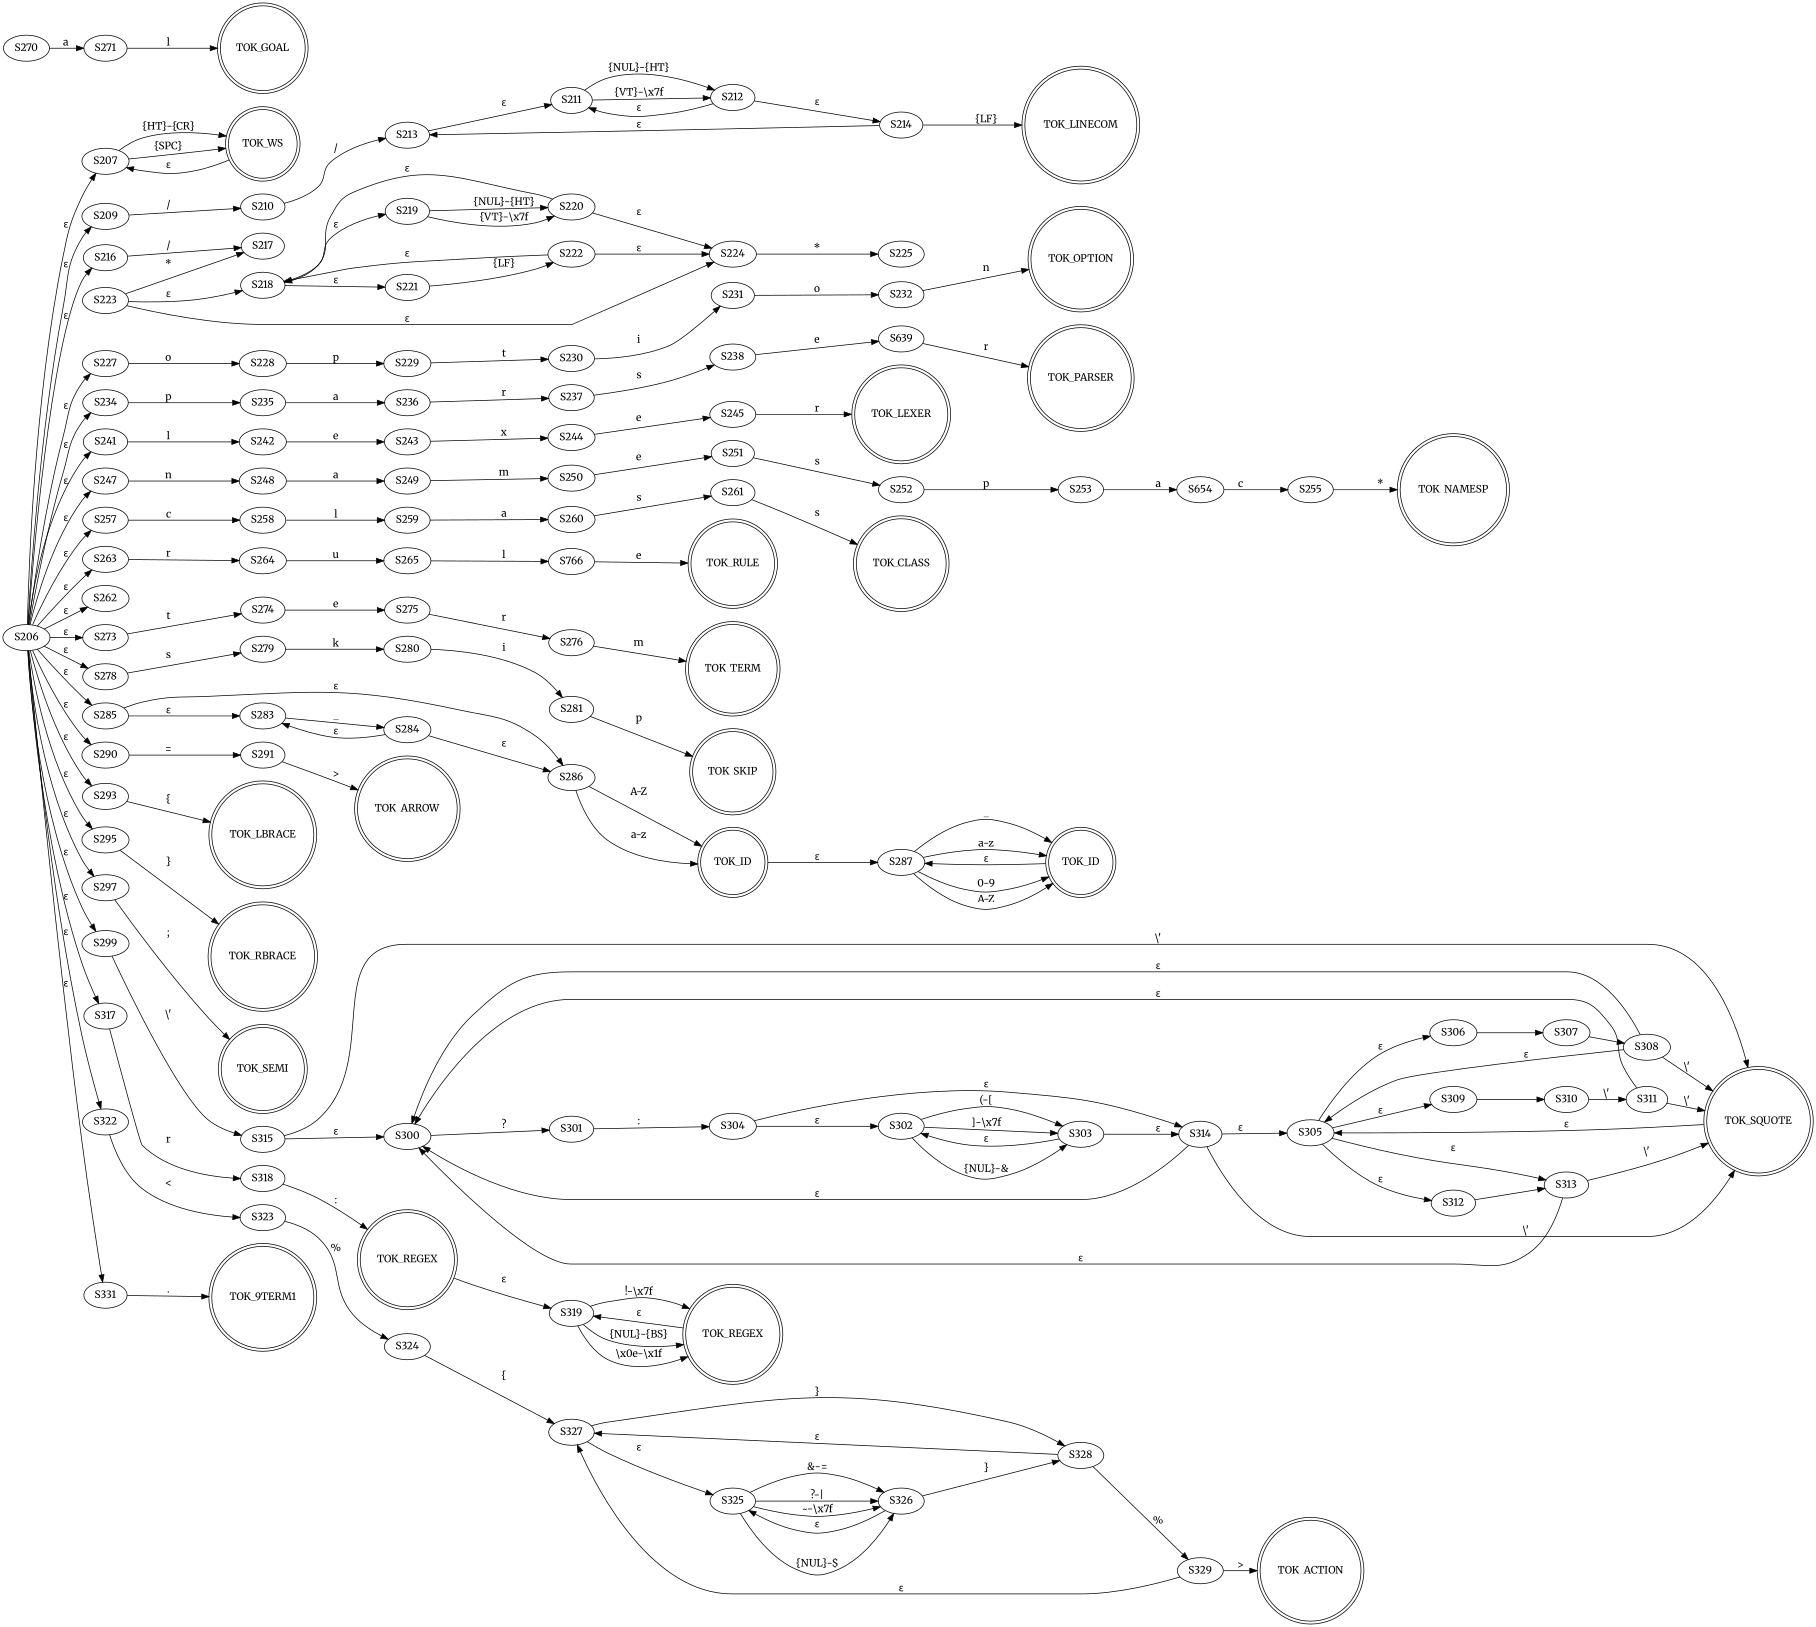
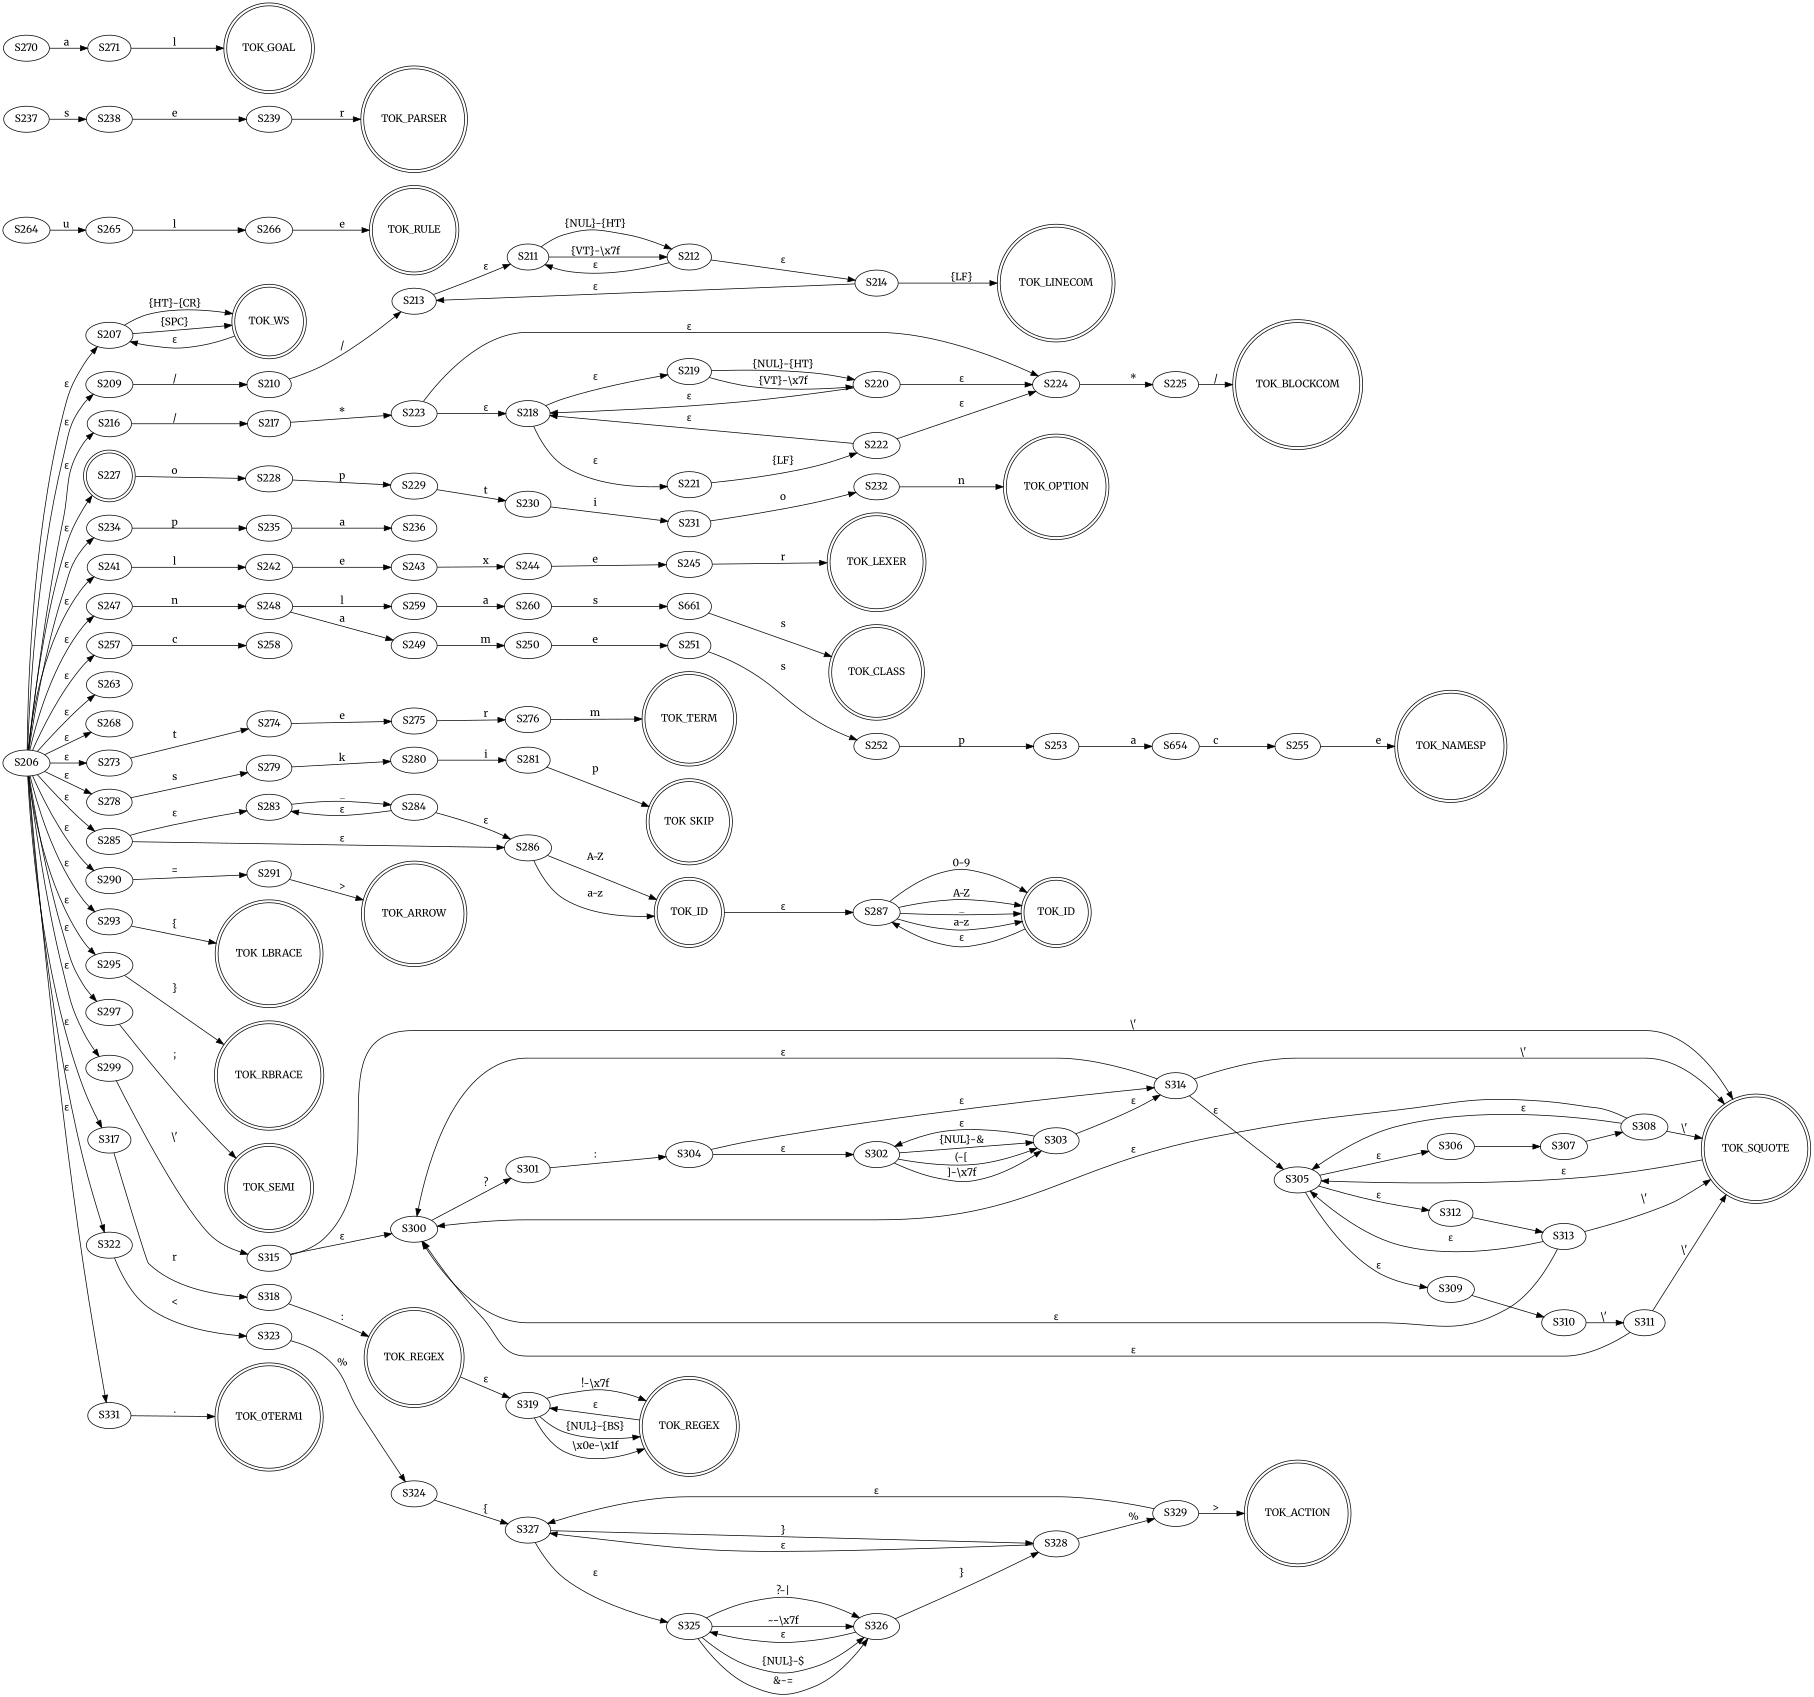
edge "S223" -> "S217": reversed
node "S639": label "S639" -> "S239"
node "S227": shape ellipse -> doublecircle
node "TOK_BLOCKCOM": added
edge "S236" -> "S237": removed, label "r"
edge "S255" -> "TOK_NAMESP": label "*" -> "e"
node "S261": label "S261" -> "S661"
edge "S258" -> "S259": now "S248" -> "S259"
edge "S263" -> "S264": removed, label "r"
node "S766": label "S766" -> "S266"
node "S262": label "S262" -> "S268"
edge "S305" -> "S313": reversed
node "TOK_9TERM1": label "TOK_9TERM1" -> "TOK_0TERM1"
